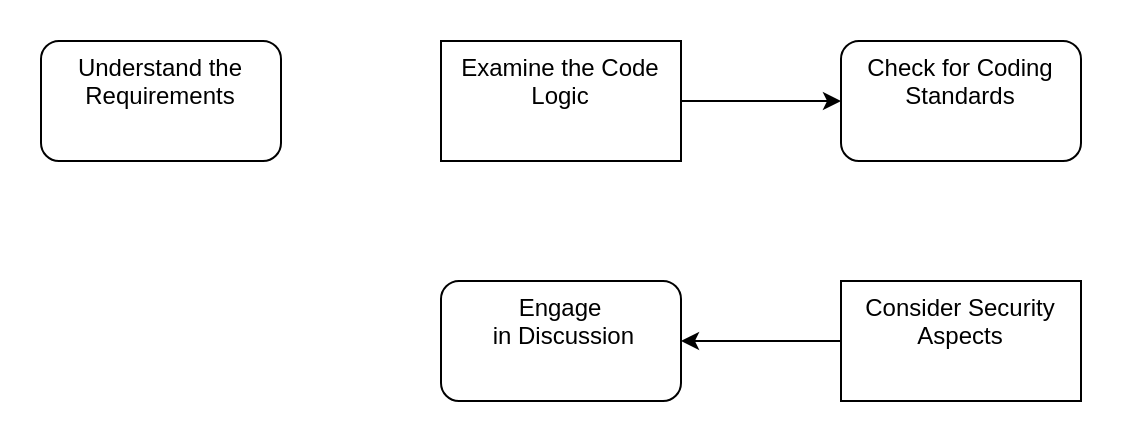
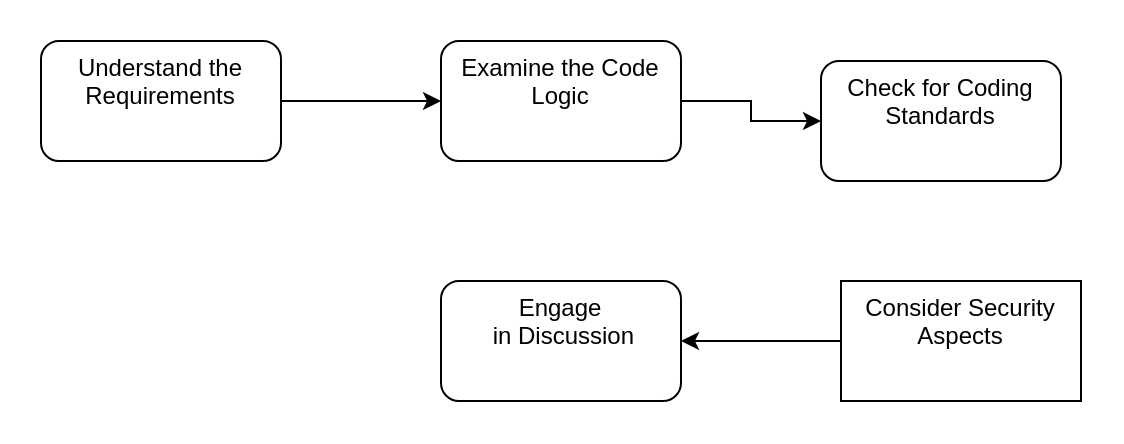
edge "Understand the Requirements" -> "Examine the Code Logic": added
node "Examine the Code Logic": shape rectangle -> rounded rectangle
node "Check for Coding Standards": moved (961, 101) -> (941, 121)
